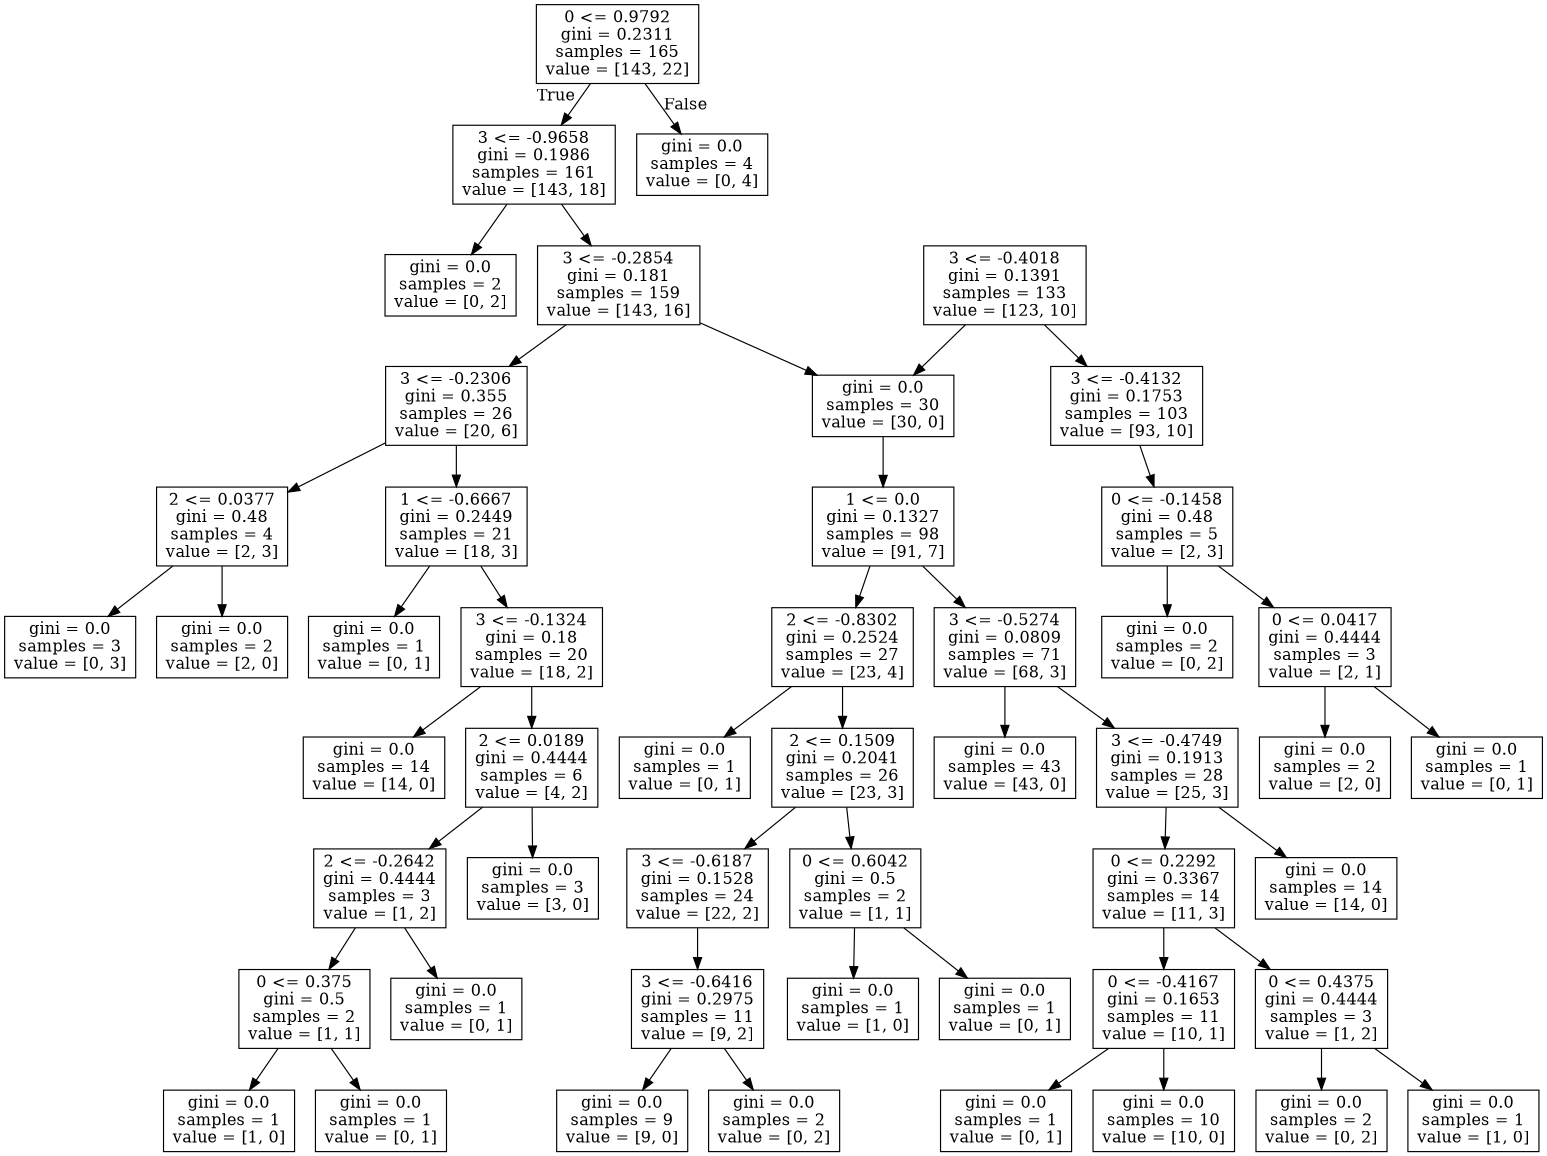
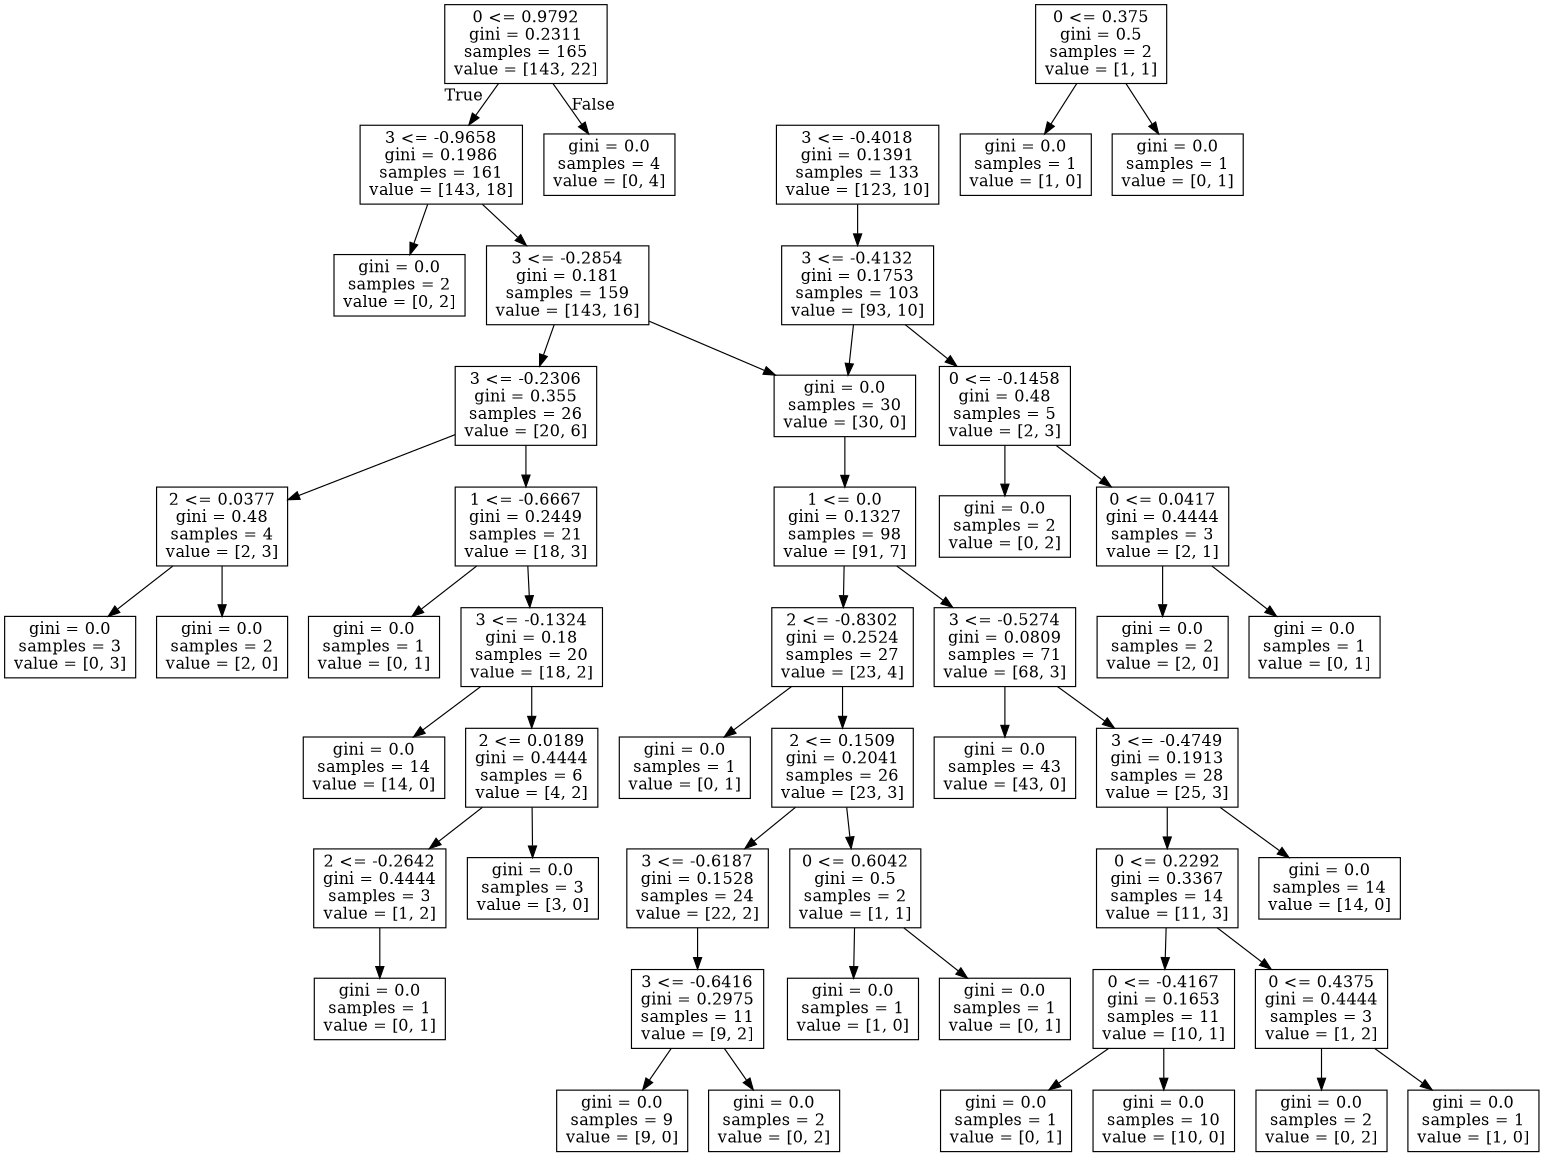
edge "3 <= -0.4018 gini = 0.1391 samples = 133 value = [123, 10]" -> "gini = 0.0 samples = 30 value = [30, 0]": now "3 <= -0.4132 gini = 0.1753 samples = 103 value = [93, 10]" -> "gini = 0.0 samples = 30 value = [30, 0]"
edge "2 <= -0.2642 gini = 0.4444 samples = 3 value = [1, 2]" -> "0 <= 0.375 gini = 0.5 samples = 2 value = [1, 1]": removed
